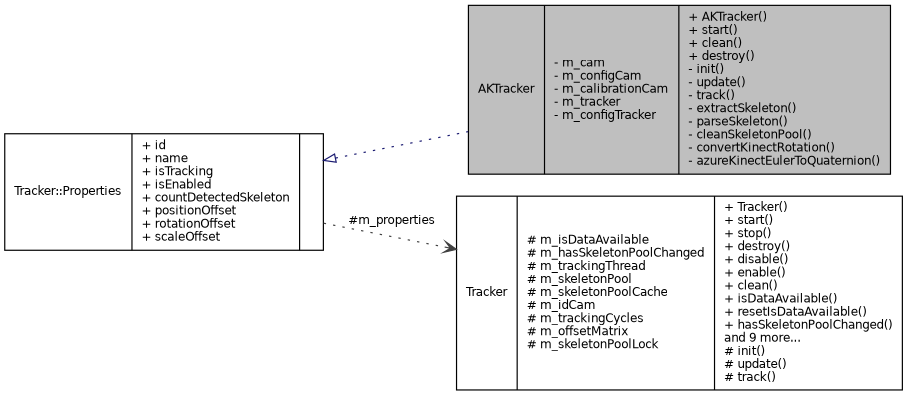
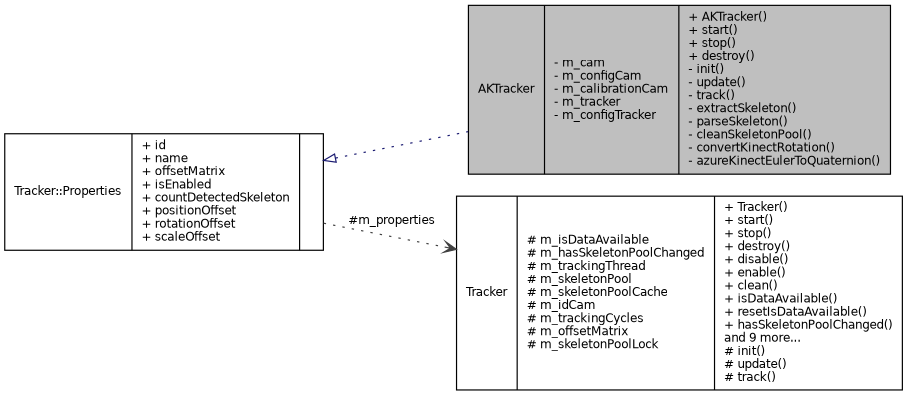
node "AKTracker": text "+ clean()" -> "+ stop()"
node "Tracker::Properties": text "+ isTracking" -> "+ offsetMatrix"
